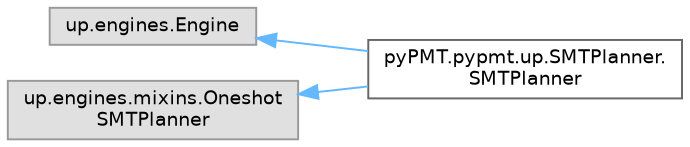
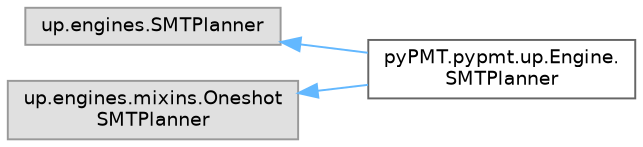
node "up.engines.Engine": label "up.engines.Engine" -> "up.engines.SMTPlanner"
node "pyPMT.pypmt.up.SMTPlanner. SMTPlanner": label "pyPMT.pypmt.up.SMTPlanner. SMTPlanner" -> "pyPMT.pypmt.up.Engine. SMTPlanner"
